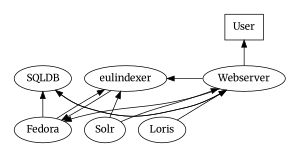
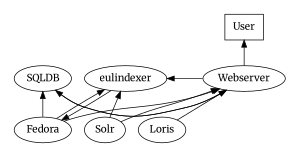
edge "Webserver" -> "Fedora": reversed
